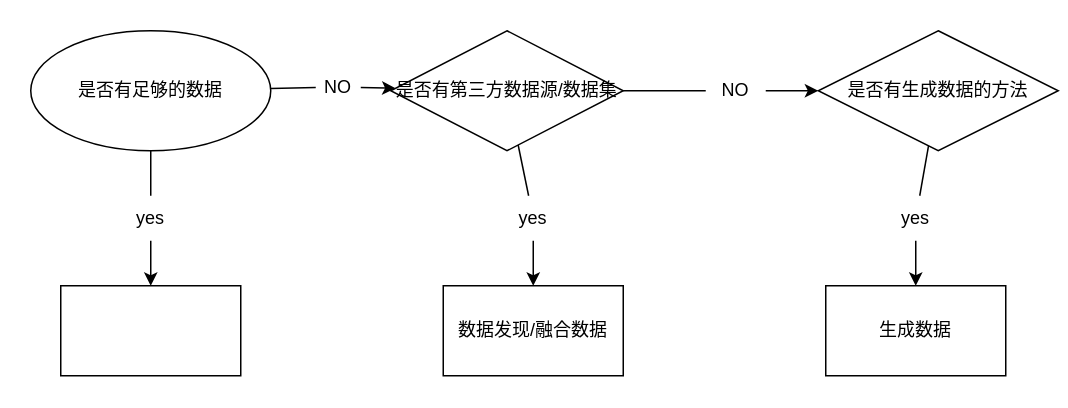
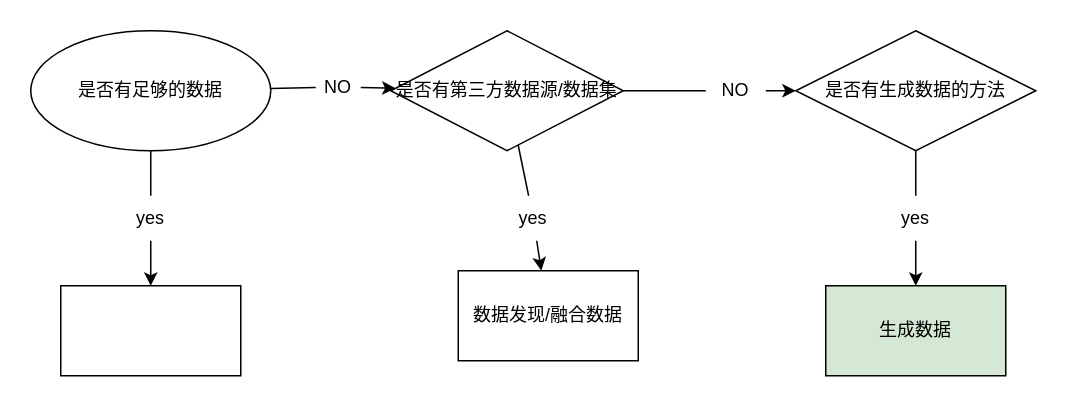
node "是否有生成数据的方法": moved (938, 91) -> (916, 91)
node "数据发现/融合数据": moved (533, 331) -> (548, 316)
node "生成数据": fillcolor #ffffff -> #d5e8d4
